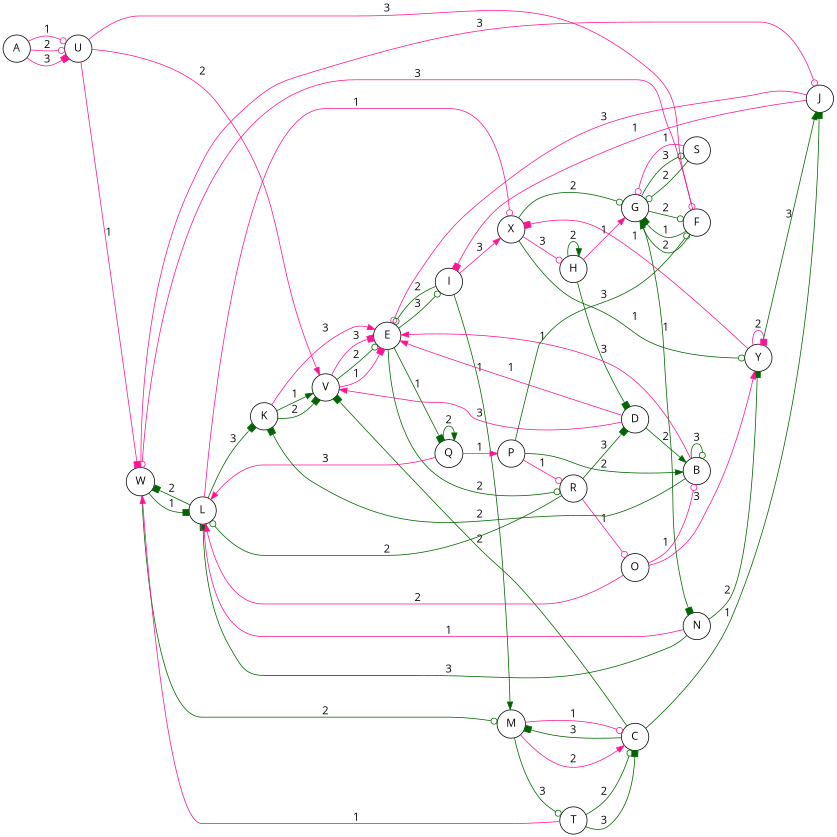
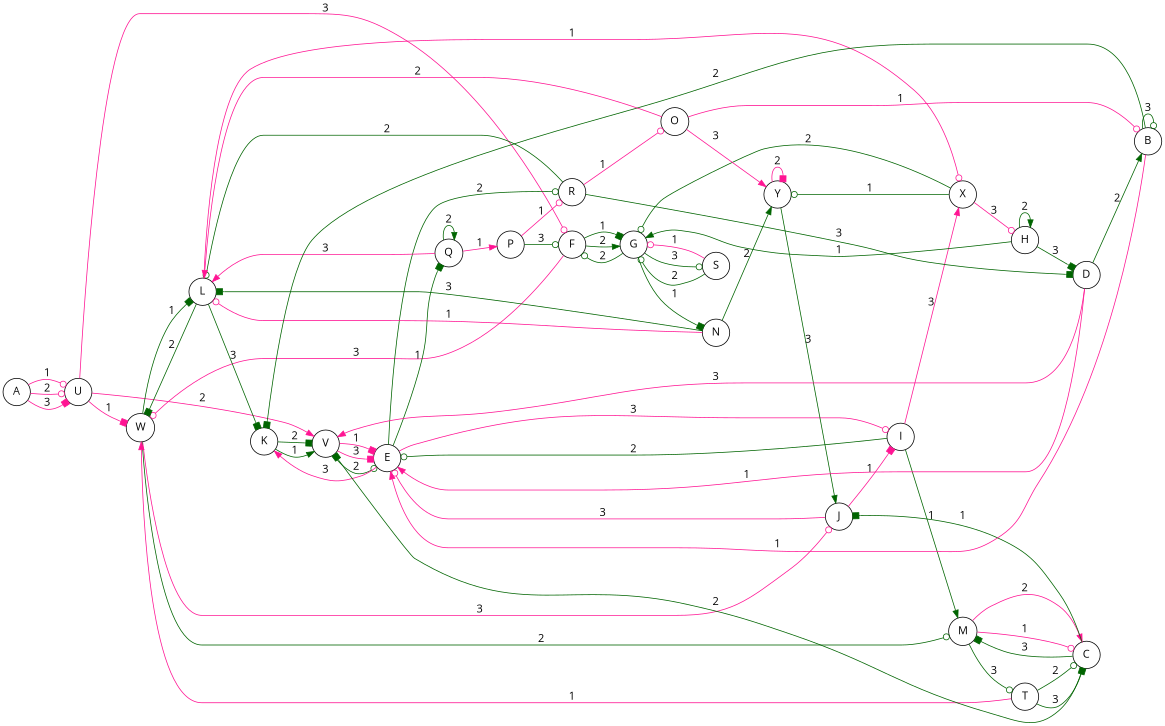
edge "H" -> "G": color deeppink -> darkgreen
edge "Y" -> "X": removed, label "1"
edge "E" -> "I": color darkgreen -> deeppink
edge "K" -> "E": reversed
edge "P" -> "B": removed, label "2"
edge "N" -> "Y": arrowhead box -> normal
